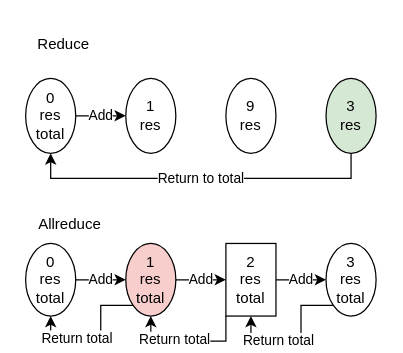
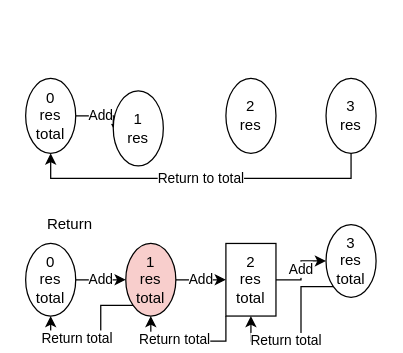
node "Reduce": removed
node "1 res": moved (151, 116) -> (138, 128)
node "9 res": label "9 res" -> "2 res"
node "3 res": fillcolor #d5e8d4 -> #ffffff
node "Allreduce": label "Allreduce" -> "Return"
node "3 res total": moved (351, 279) -> (351, 261)
